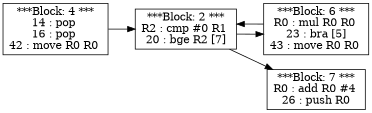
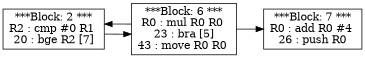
node "***Block: 4 *** 14 : pop 16 : pop 42 : move R0 R0": removed
edge "***Block: 2 *** R2 : cmp #0 R1 20 : bge R2 [7]" -> "***Block: 7 *** R0 : add R0 #4 26 : push R0": now "***Block: 6 *** R0 : mul R0 R0 23 : bra [5] 43 : move R0 R0" -> "***Block: 7 *** R0 : add R0 #4 26 : push R0"
